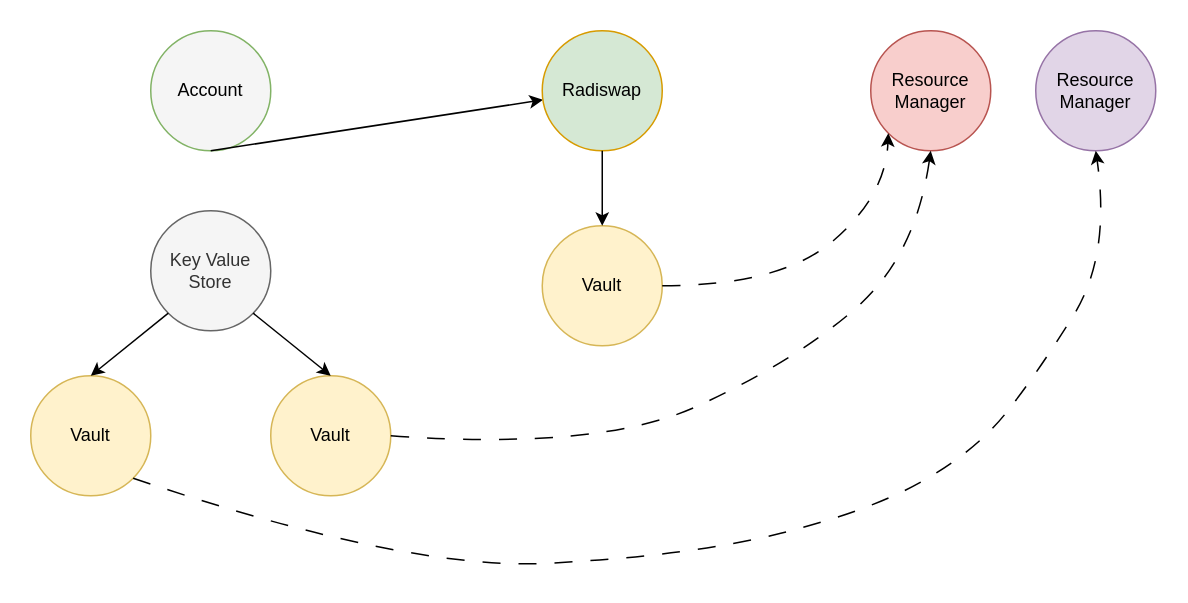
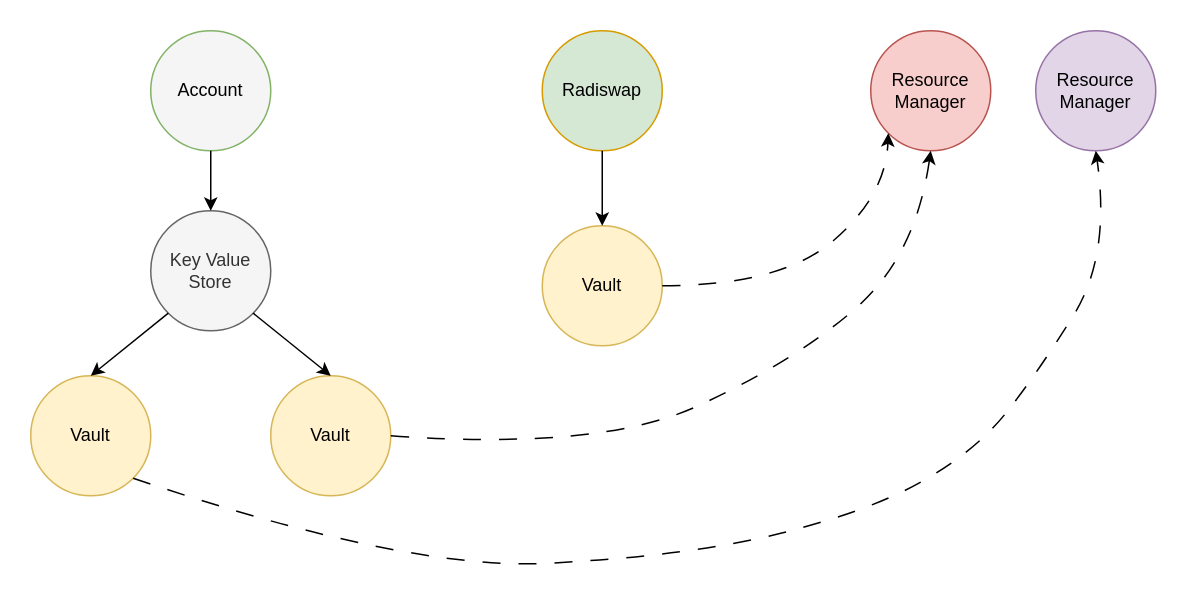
edge "Account" -> "Radiswap": now "Account" -> "Key Value Store"
